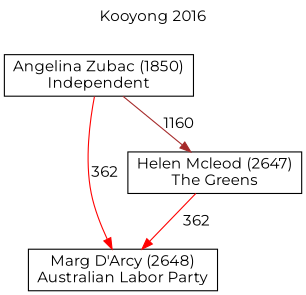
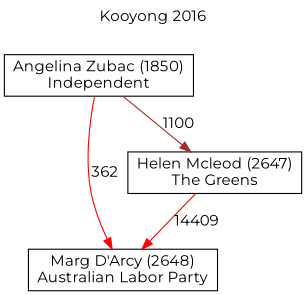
edge "Angelina Zubac (1850) Independent" -> "Helen Mcleod (2647) The Greens": label "1160" -> "1100"
edge "Helen Mcleod (2647) The Greens" -> "Marg D'Arcy (2648) Australian Labor Party": label "362" -> "14409"
